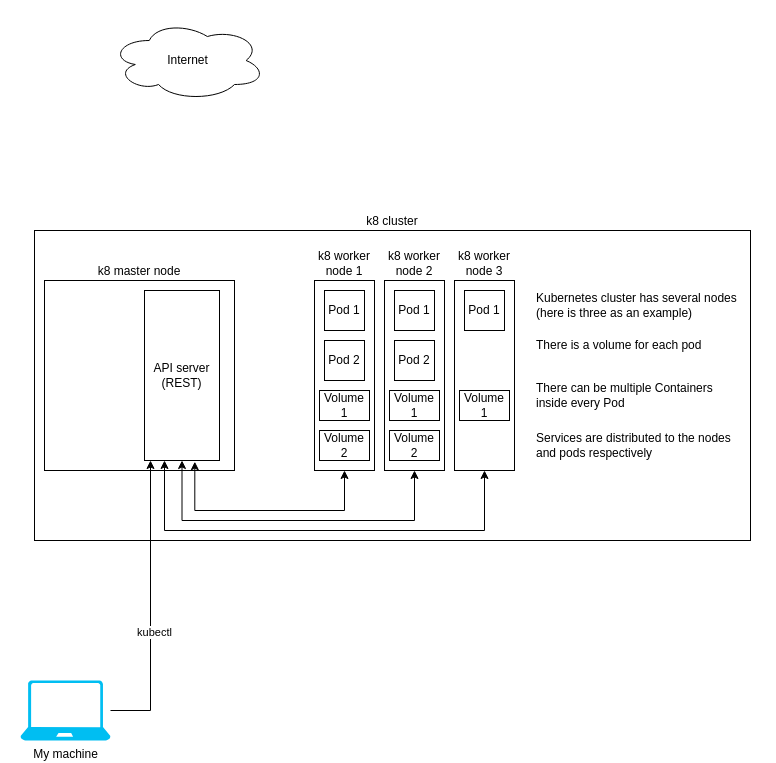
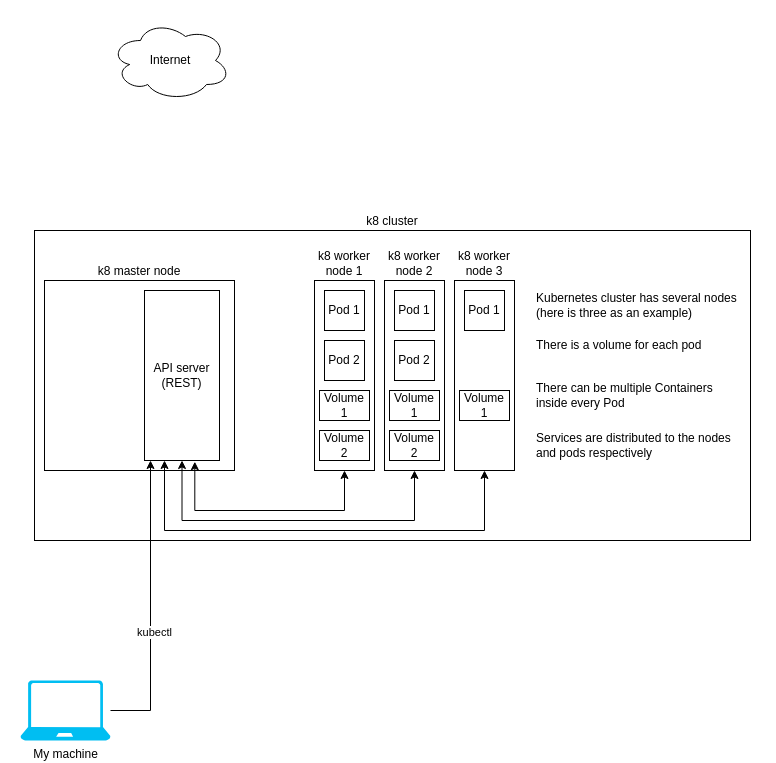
node "Internet": size 155x80 -> 120x80
